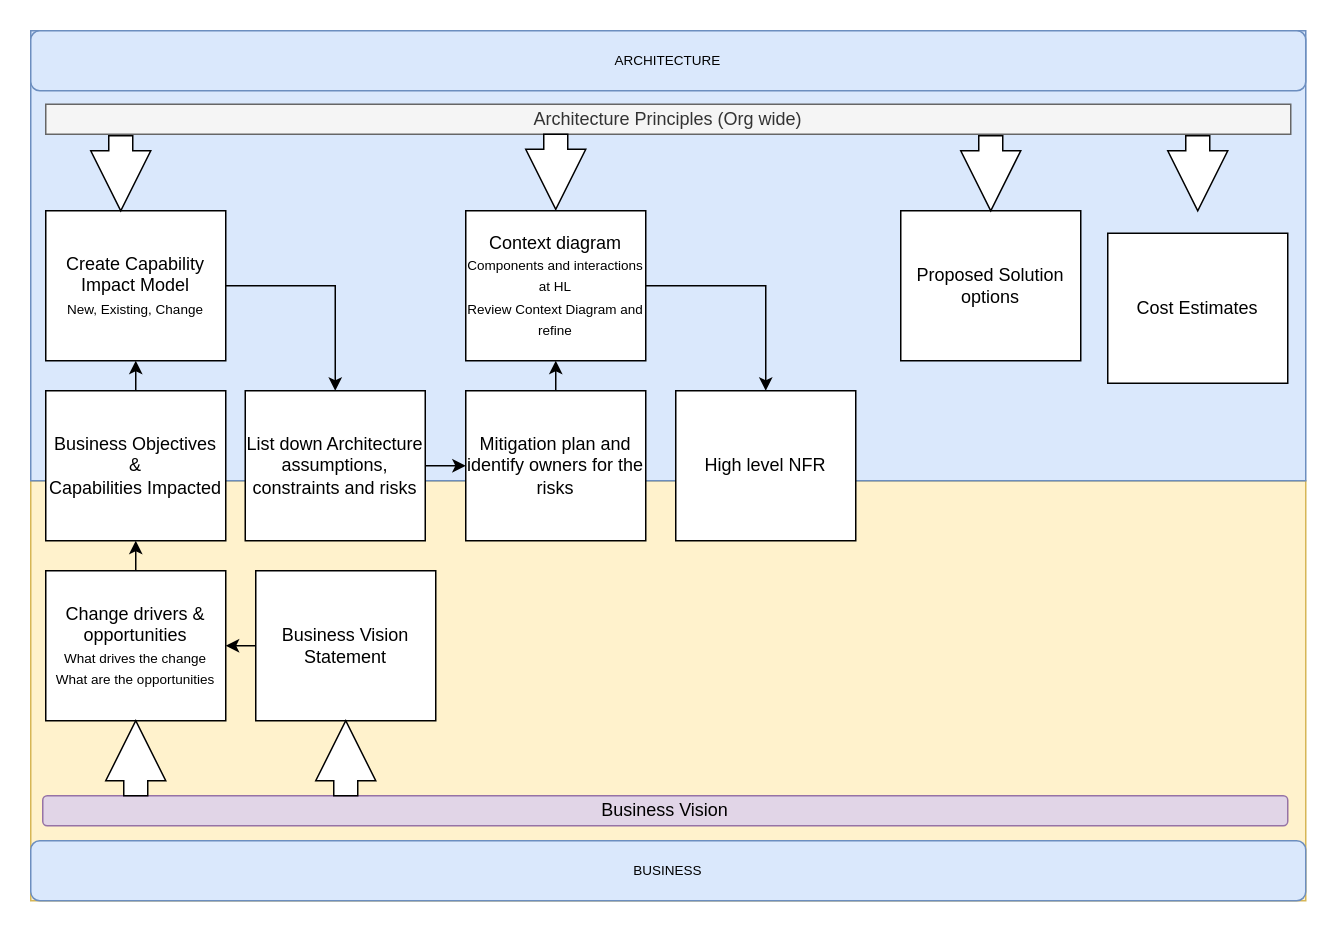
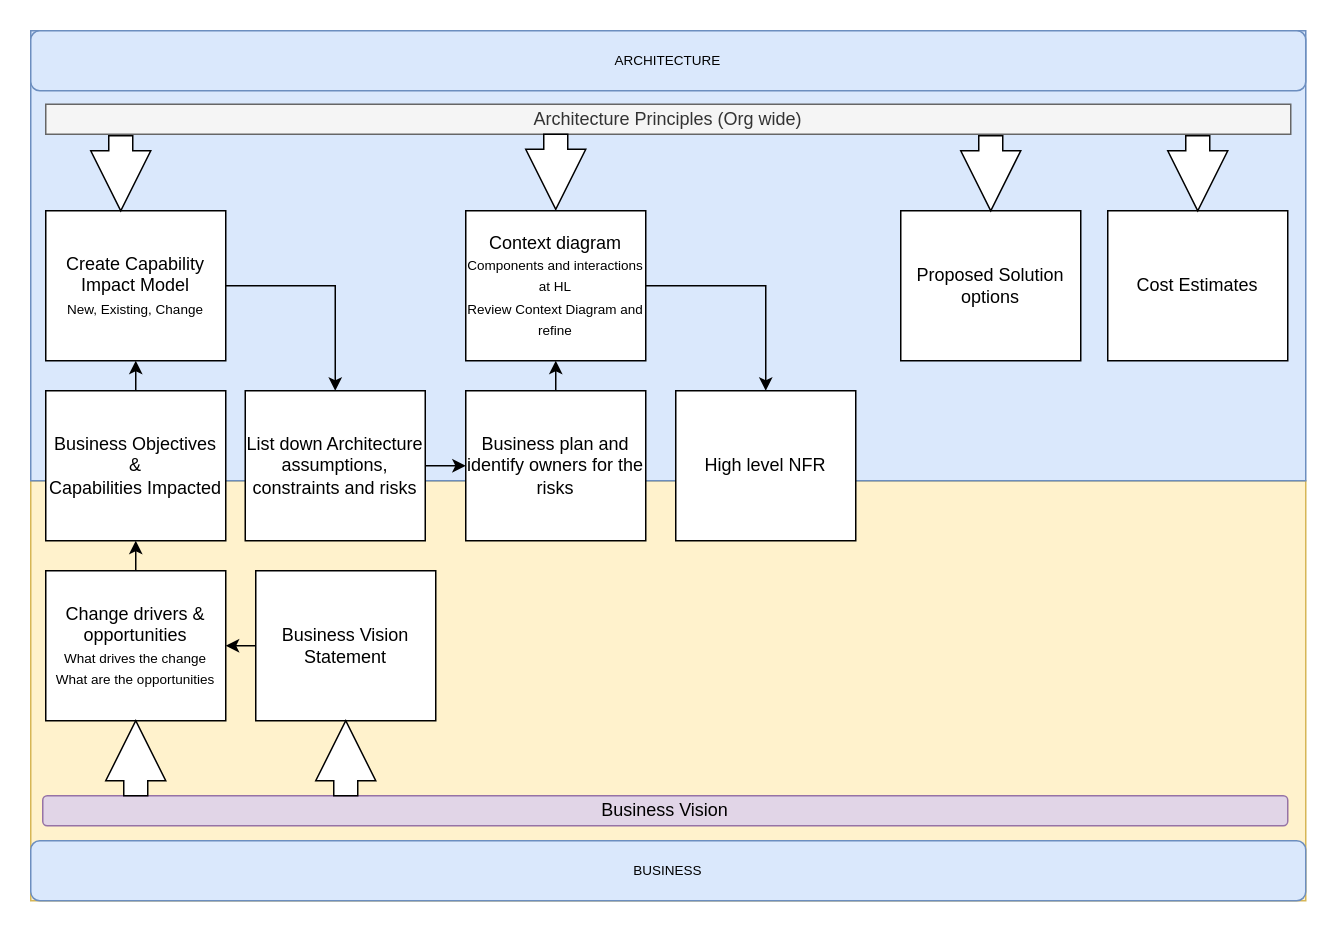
node "Cost Estimates": moved (1198, 308) -> (1198, 286)
node "Mitigation plan and identify owners for the risks": label "Mitigation plan and identify owners for the risks" -> "Business plan and identify owners for the risks"
